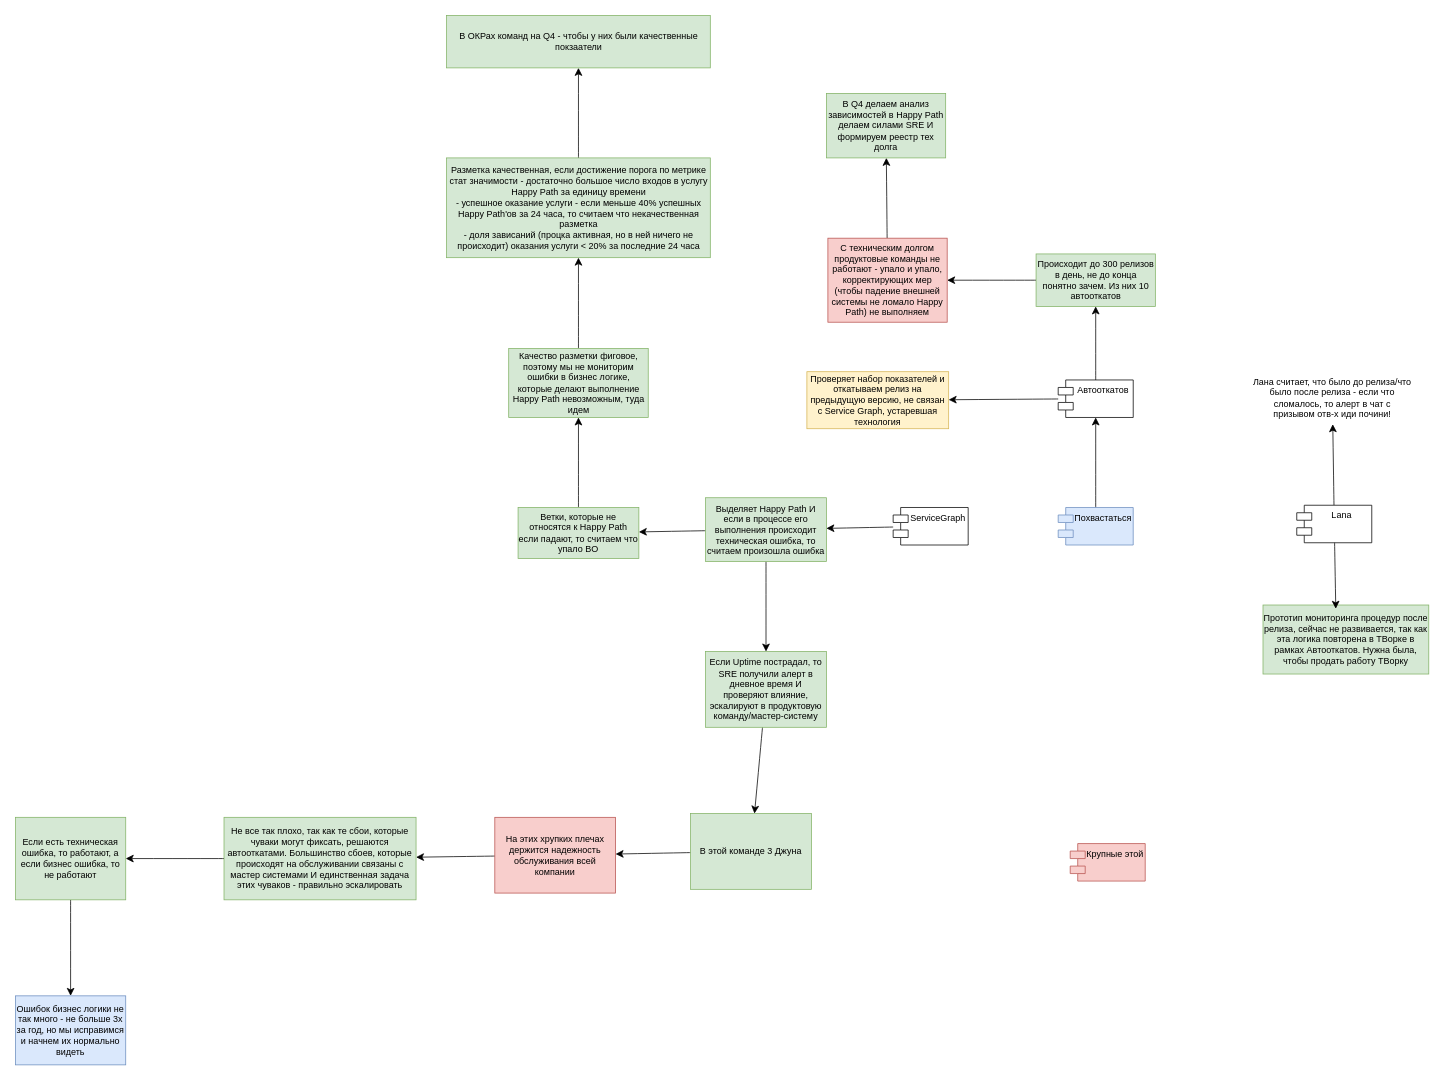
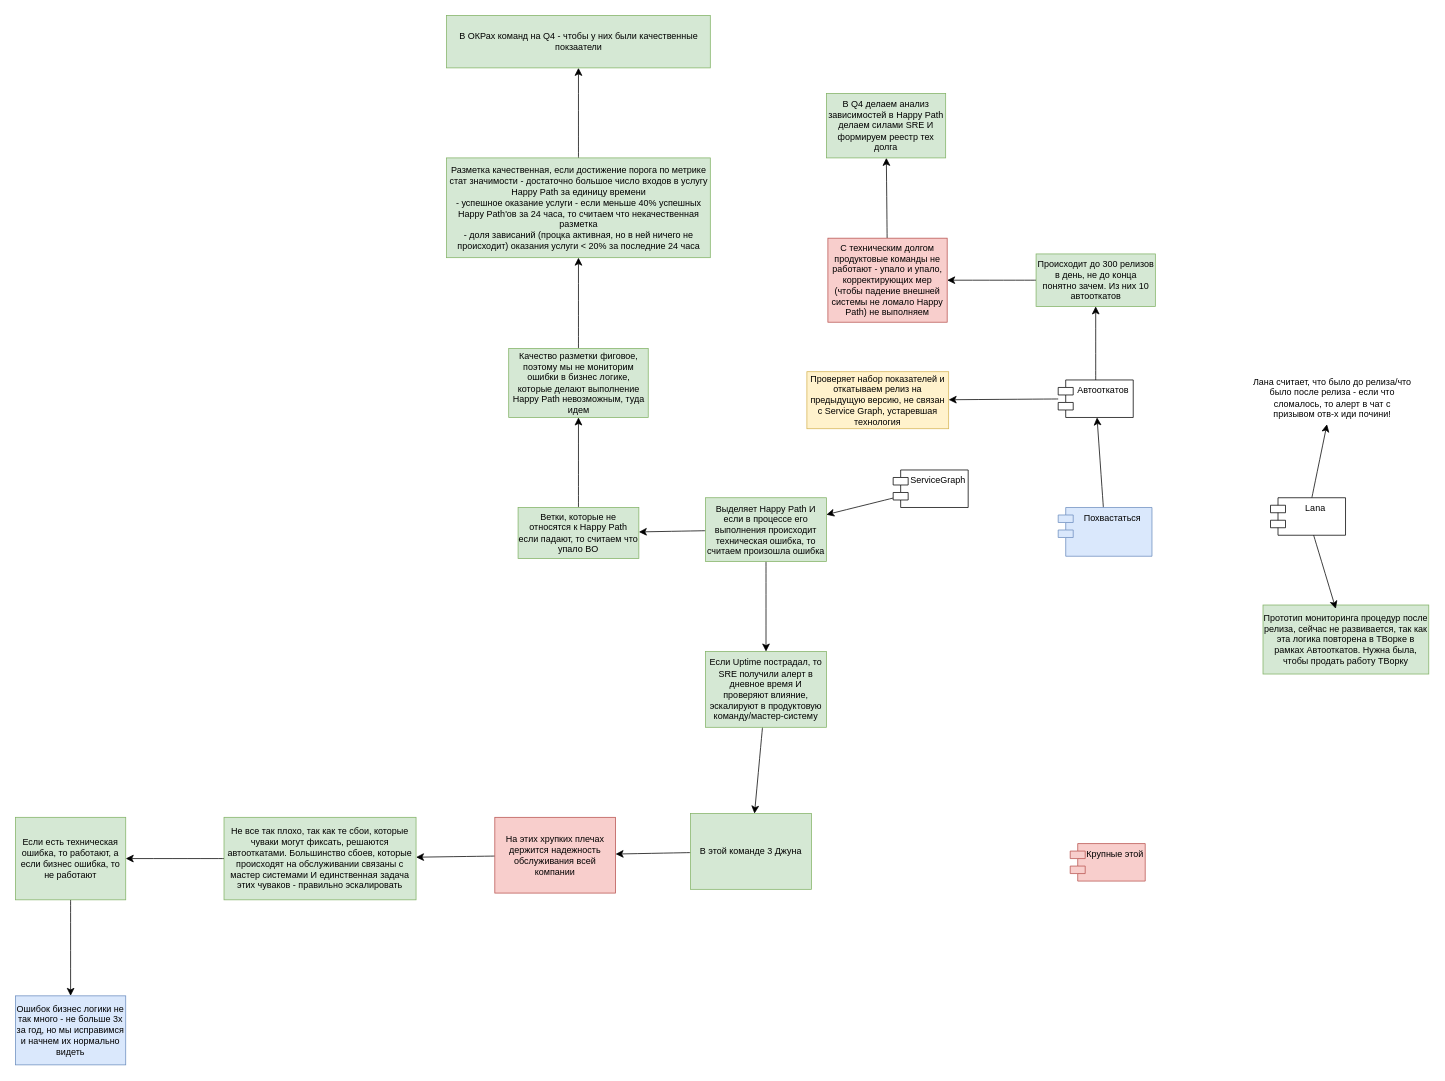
node "Lana": moved (1334, 524) -> (1308, 516)
node "ServiceGraph": moved (930, 526) -> (930, 489)
node "Похвастаться": size 75x38 -> 94x49
